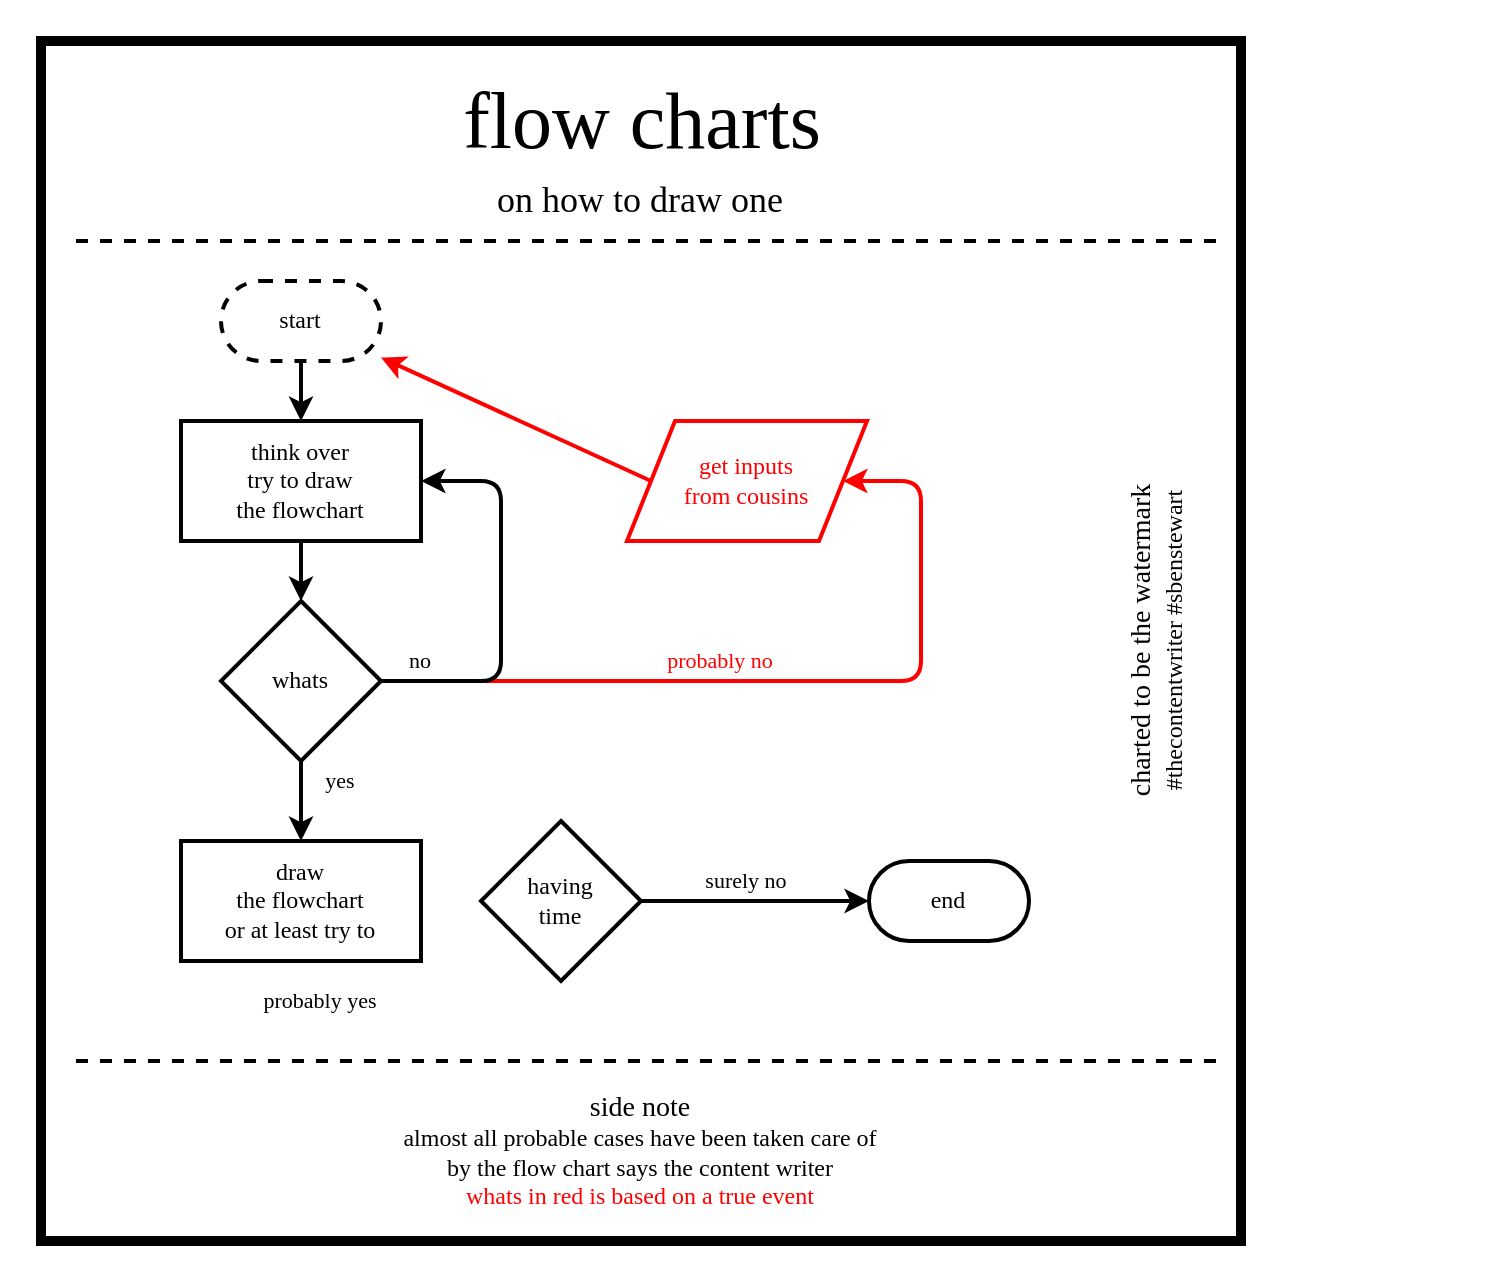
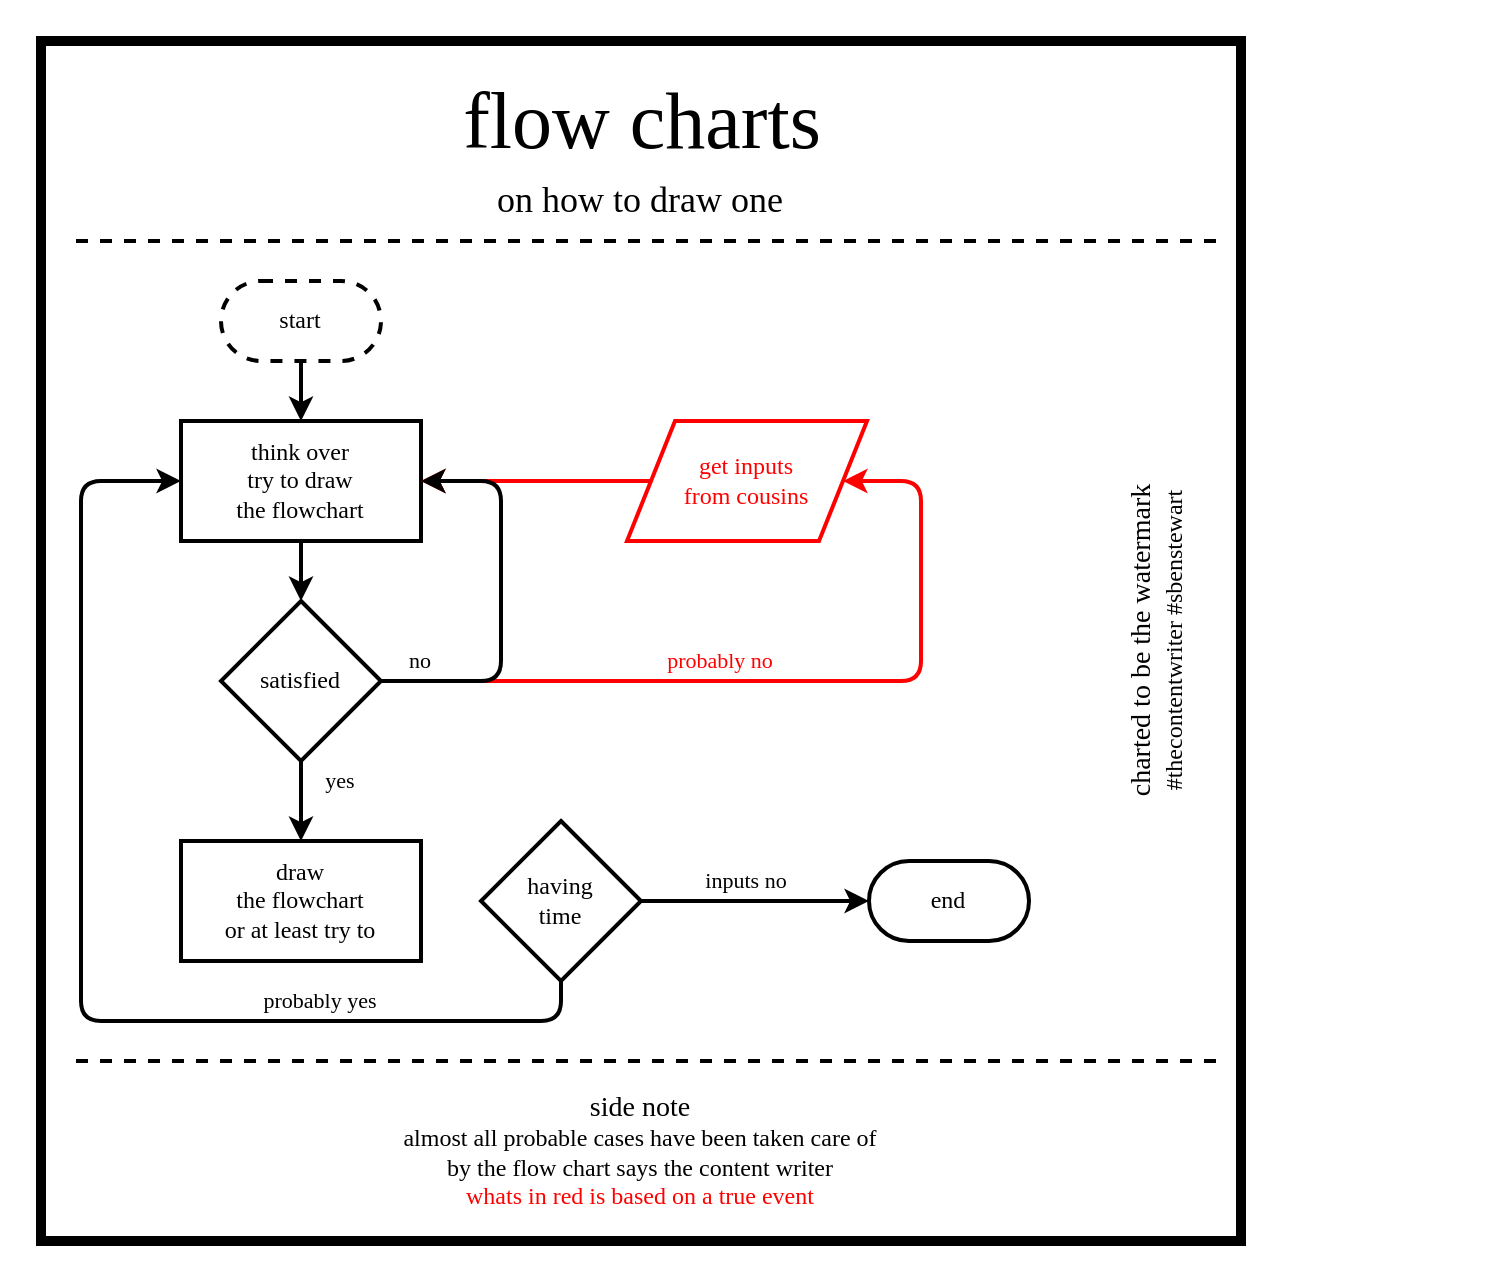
edge "get inputs from cousins" -> "start": now "get inputs from cousins" -> "think over try to draw the flowchart"
node "whats": label "whats" -> "satisfied"
node "surely no": label "surely no" -> "inputs no"
edge "having time" -> "think over try to draw the flowchart": added
